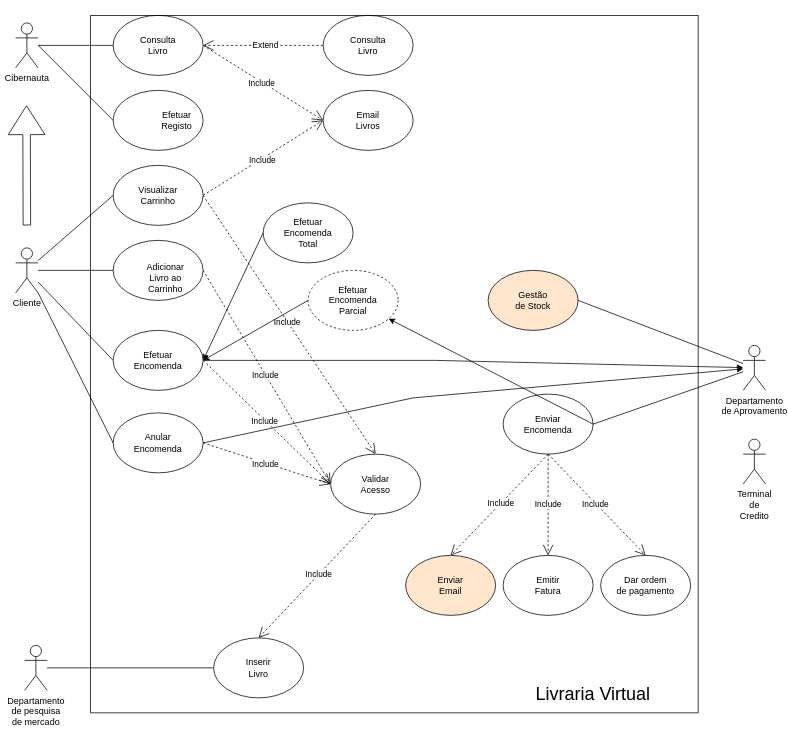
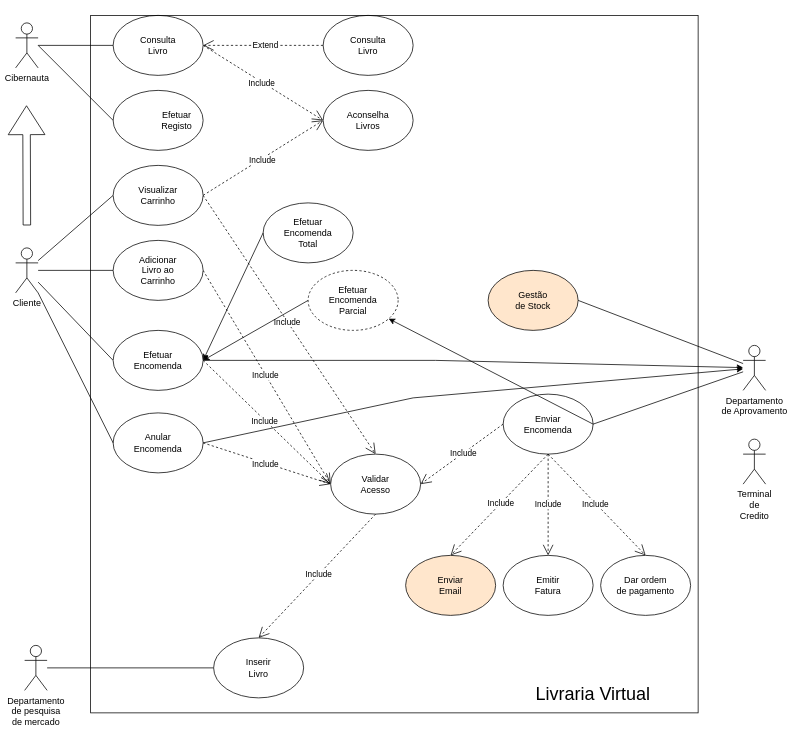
node "Email Livros": label "Email Livros" -> "Aconselha Livros"
node "Adicionar Livro ao Carrinho": moved (165, 278) -> (158, 270)
edge "Enviar Encomenda" -> "Validar Acesso": added, label "Include"
